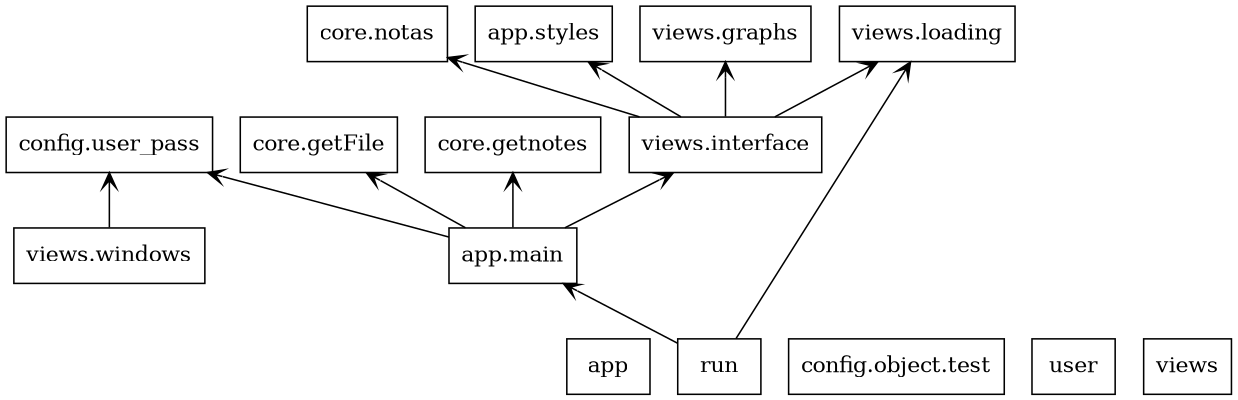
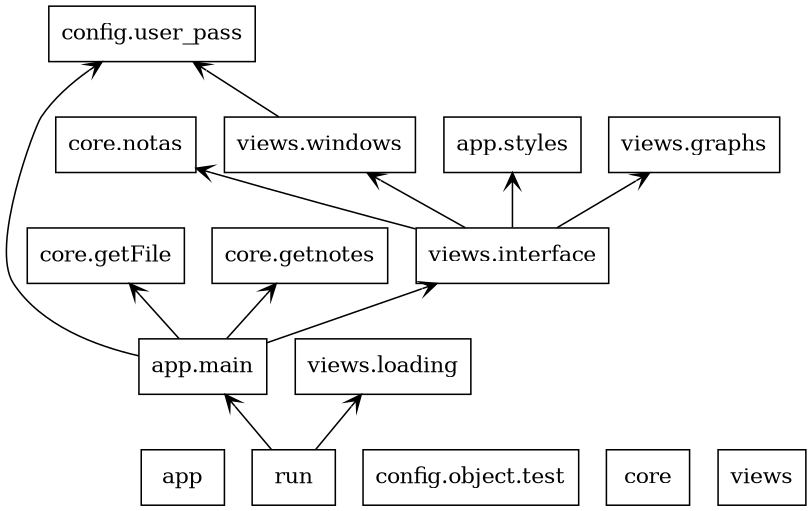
edge "views.interface" -> "views.loading": now "views.interface" -> "views.windows"
node "user": label "user" -> "core"
